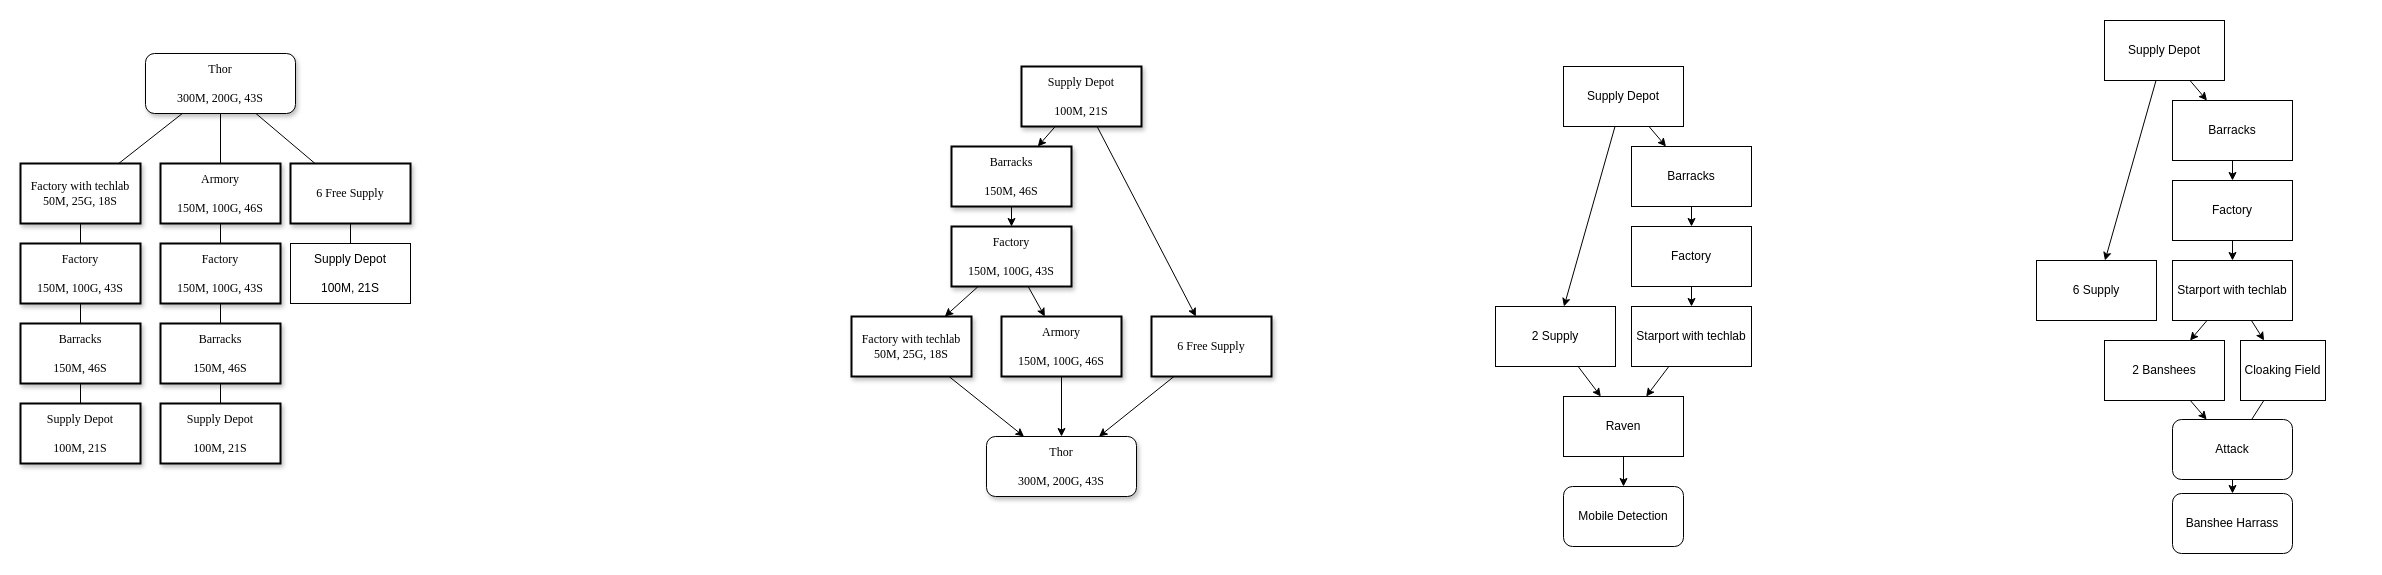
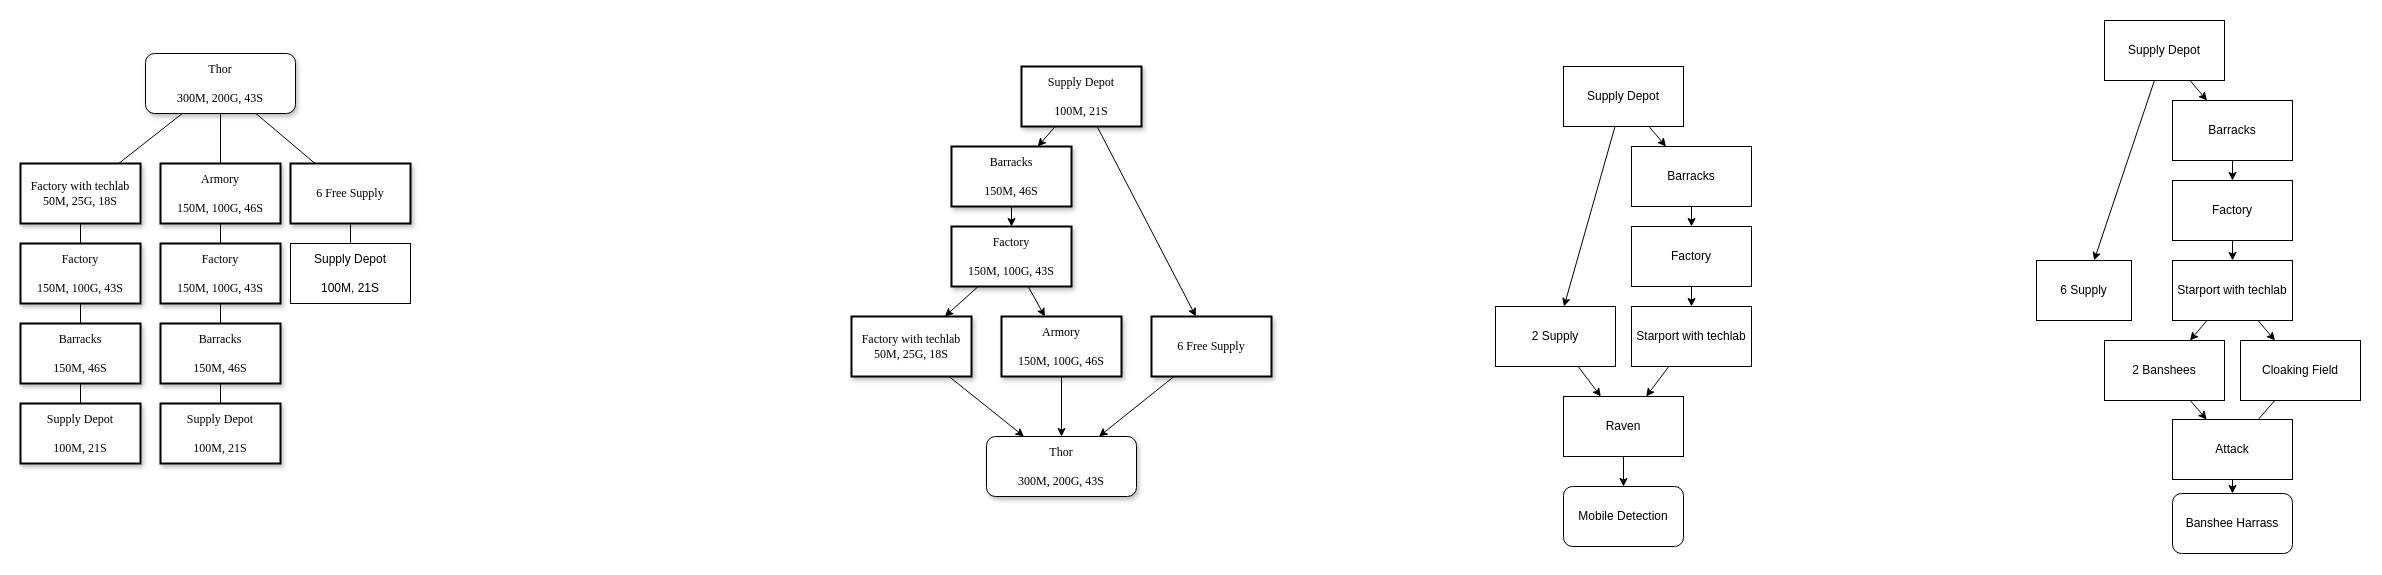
node "6 Supply": size 120x60 -> 95x60
node "Cloaking Field": size 85x60 -> 120x60
node "Attack": shape rounded rectangle -> rectangle
